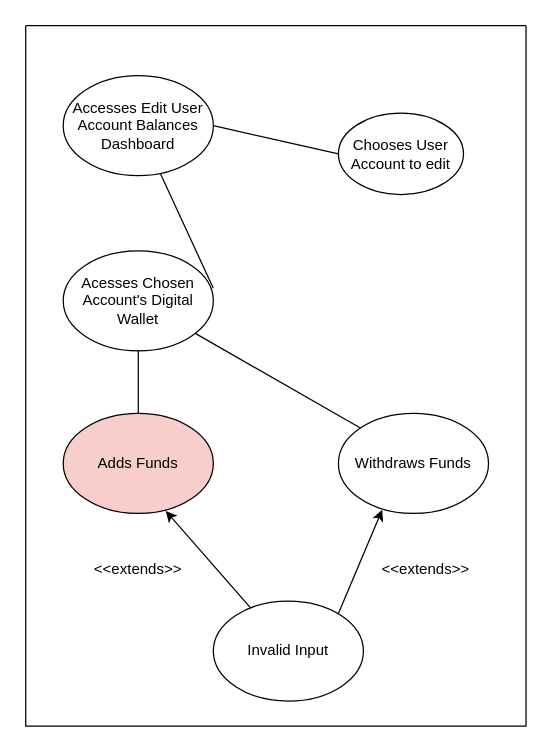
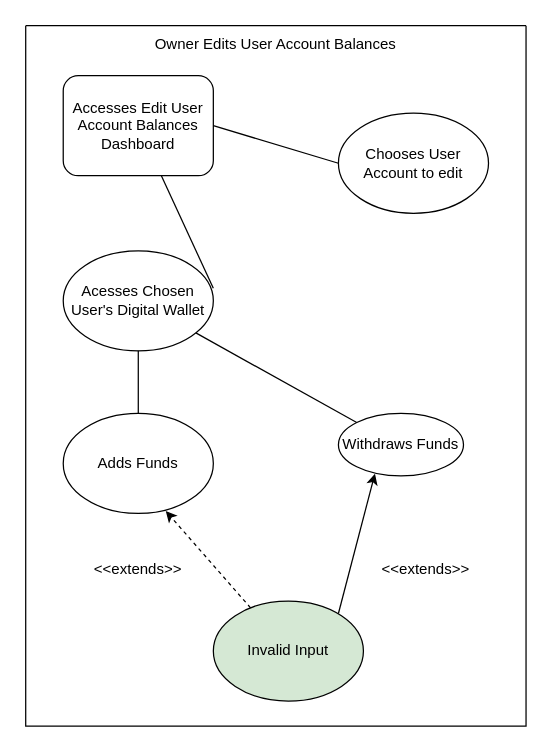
node "Owner Edits User Account Balances": added
node "Accesses Edit User Account Balances Dashboard": shape ellipse -> rounded rectangle
node "Chooses User Account to edit": size 125x81 -> 150x100
node "Acesses Chosen Account's Digital Wallet": label "Acesses Chosen Account's Digital Wallet" -> "Acesses Chosen User's Digital Wallet"
node "Adds Funds": fillcolor #f8cecc -> #ffffff
node "Withdraws Funds": size 150x100 -> 125x63
edge "Invalid Input" -> "Adds Funds": style solid -> dashed
node "Invalid Input": fillcolor #ffffff -> #d5e8d4
